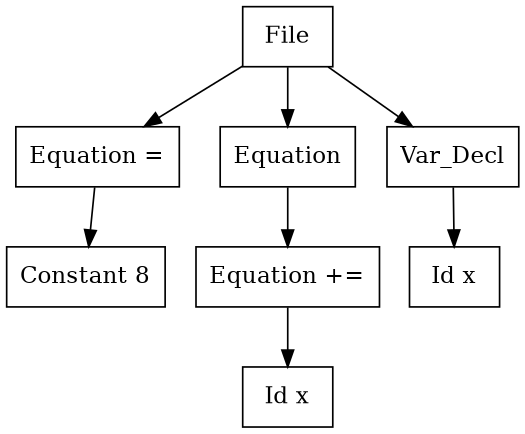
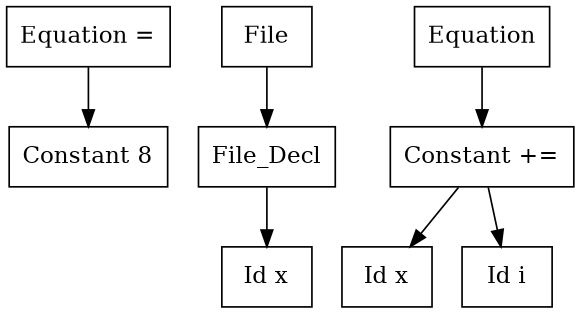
edge "File" -> "Equation": removed
edge "File" -> "Equation =": removed
node "Var_Decl": label "Var_Decl" -> "File_Decl"
node "Equation +=": label "Equation +=" -> "Constant +="
node "Id i": added
